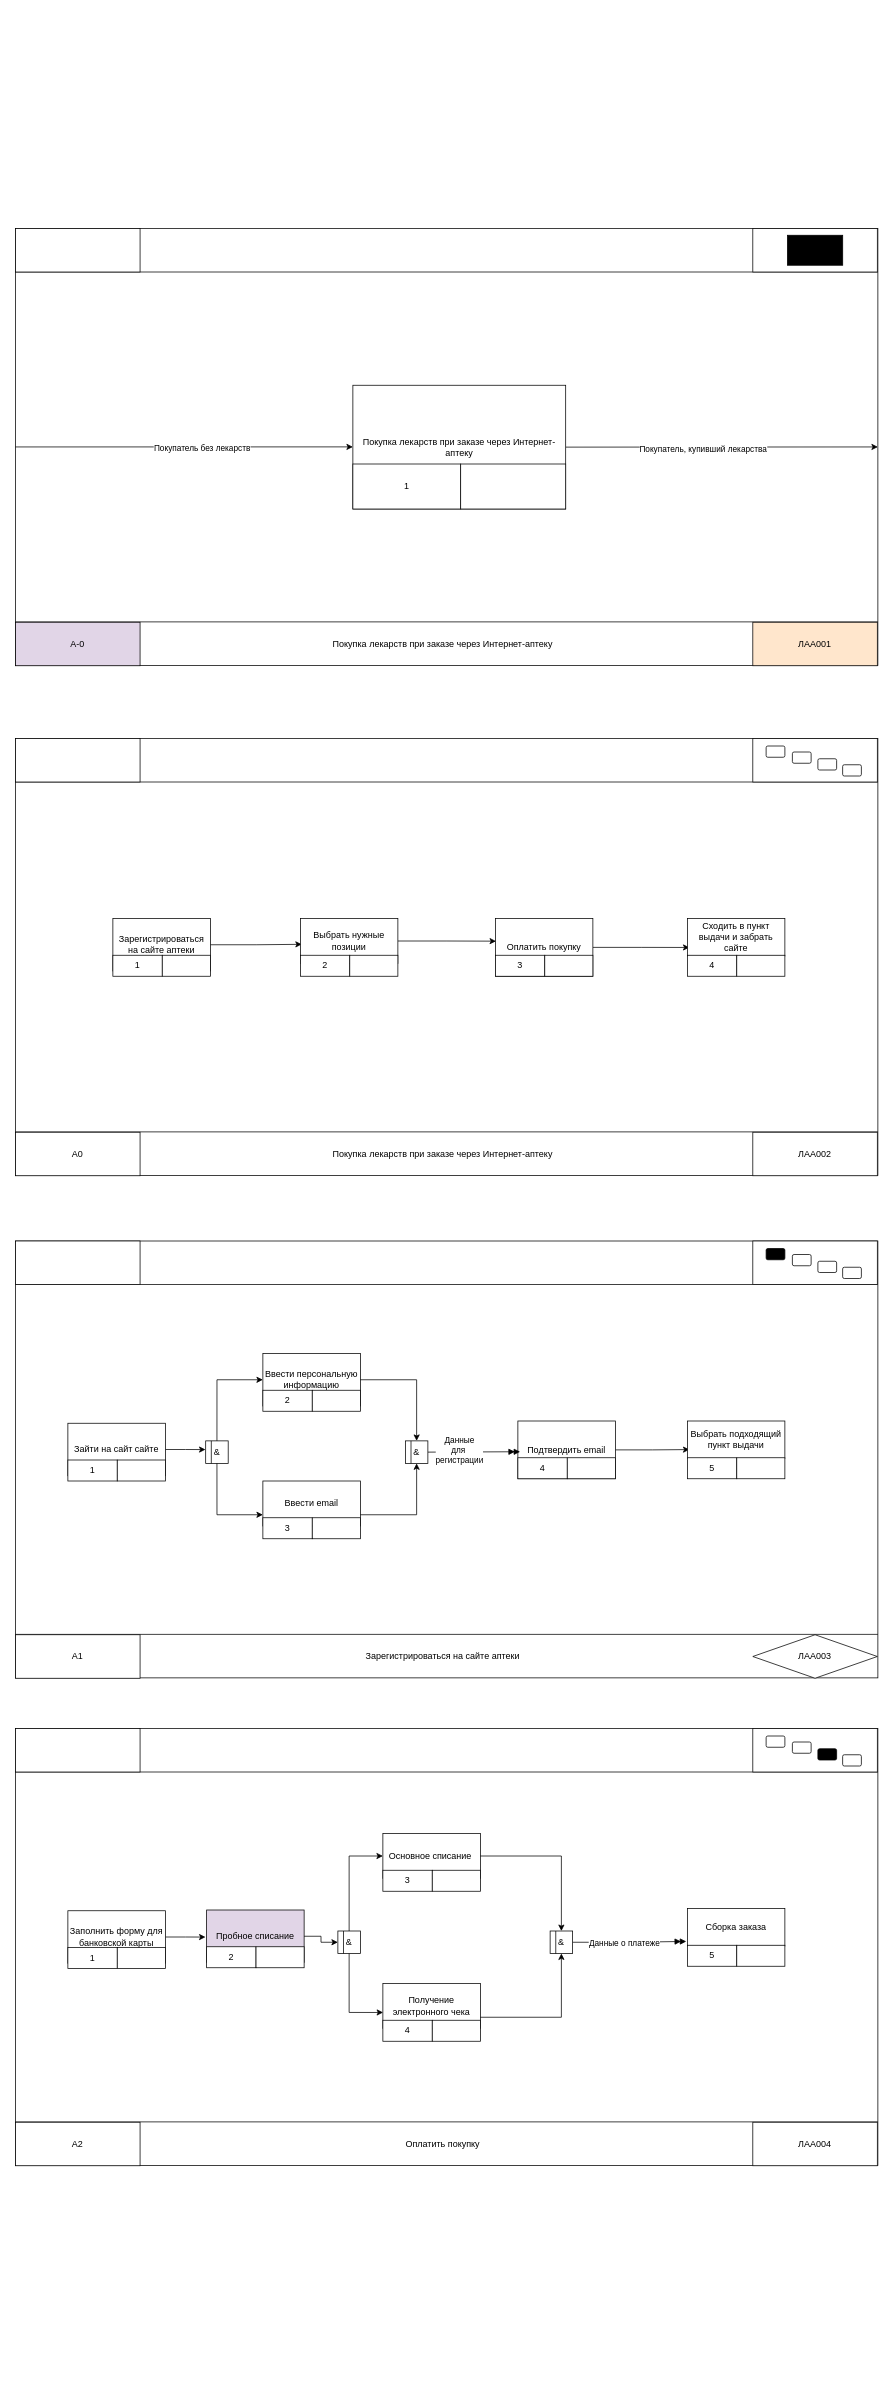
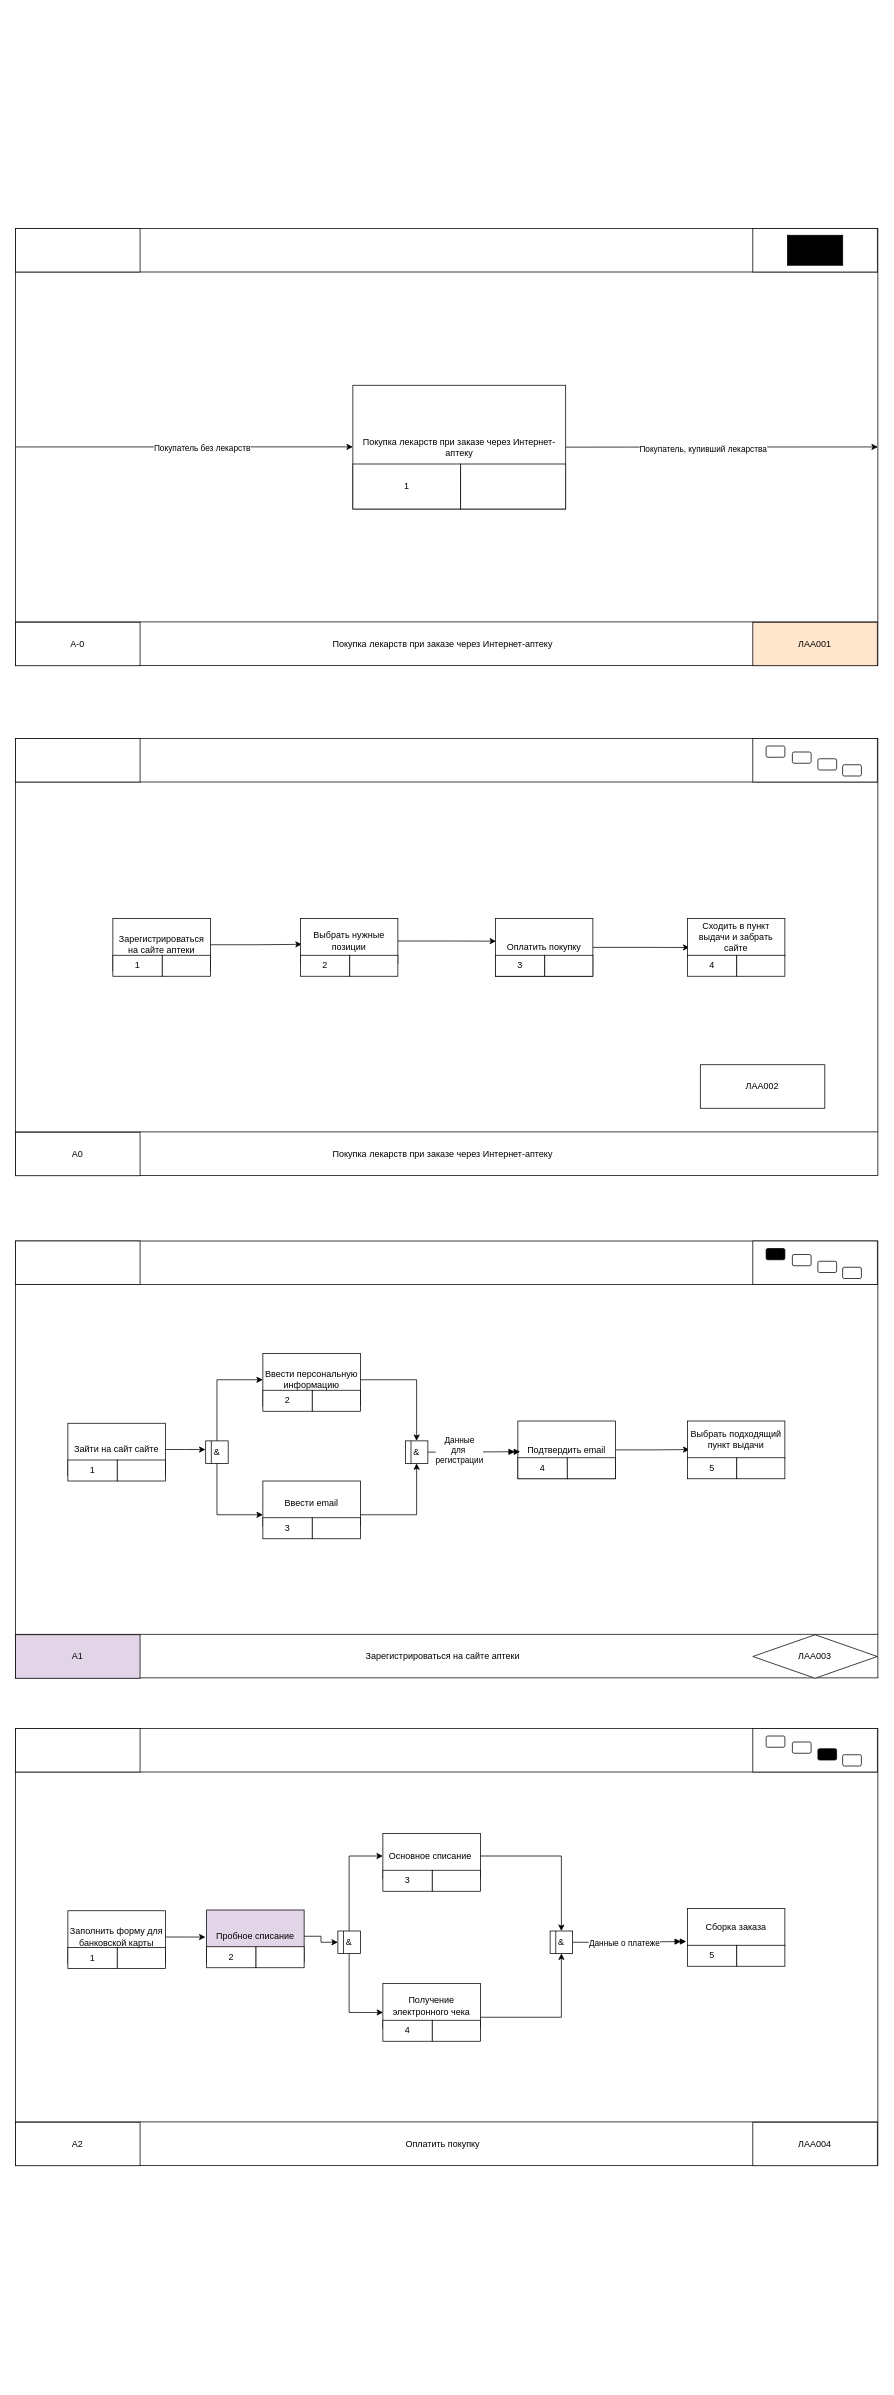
node "А-0": fillcolor #e1d5e7 -> #ffffff
node "ЛАА002": moved (815, 1154) -> (763, 1086)
node "А1": fillcolor #ffffff -> #e1d5e7
